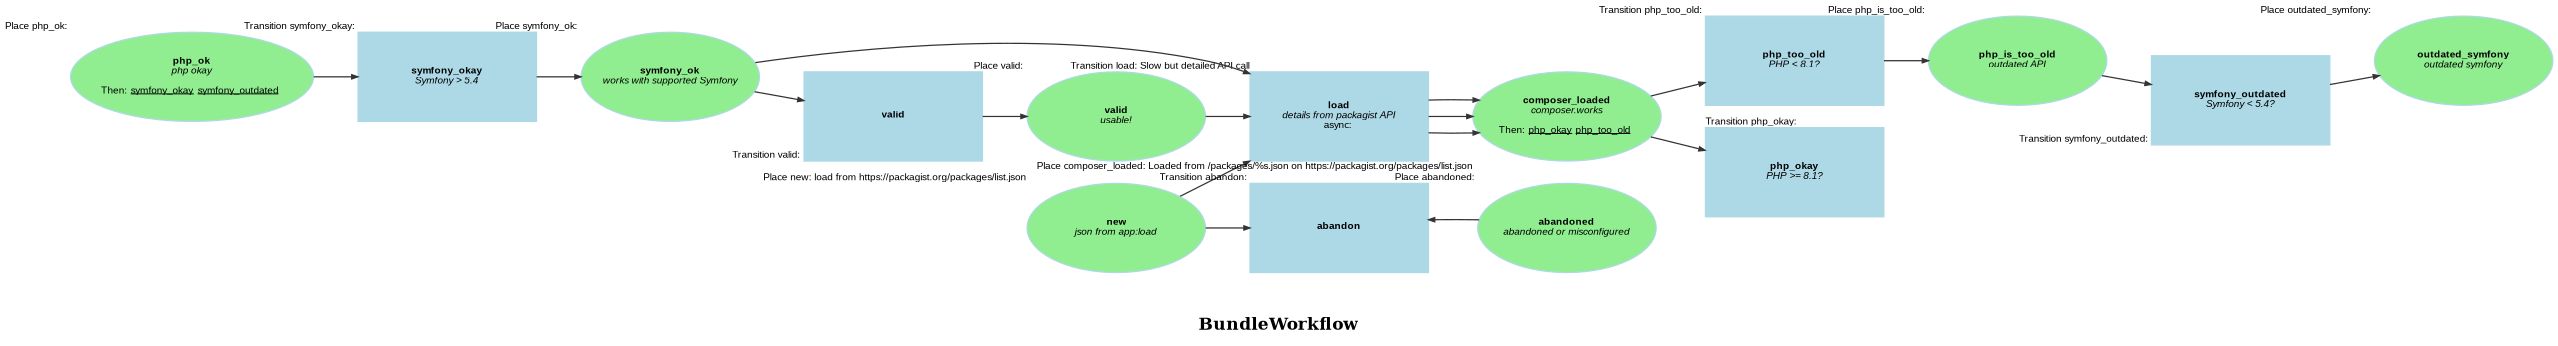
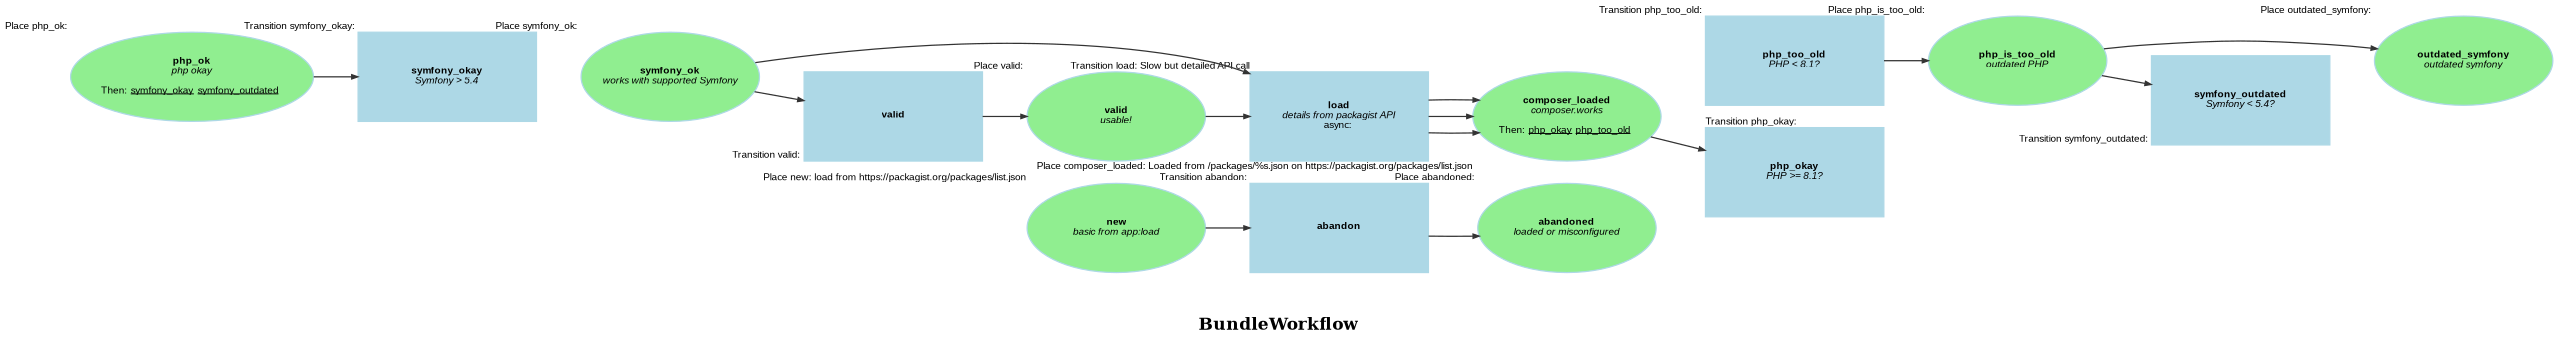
node "php_is_too_old": text "outdated API" -> "outdated PHP"
edge "symfony_okay" -> "symfony_ok": removed
edge "symfony_outdated" -> "outdated_symfony": now "php_is_too_old" -> "outdated_symfony"
edge "composer_loaded" -> "php_too_old": removed
edge "new" -> "load": removed
edge "abandoned" -> "abandon": reversed
node "new": text "json from app:load" -> "basic from app:load"
node "abandoned": text "abandoned or misconfigured" -> "loaded or misconfigured"
